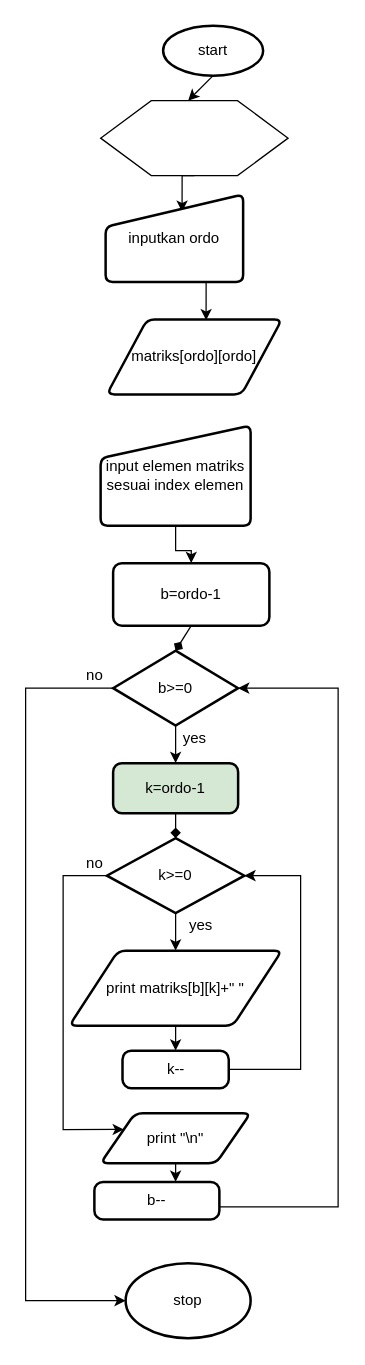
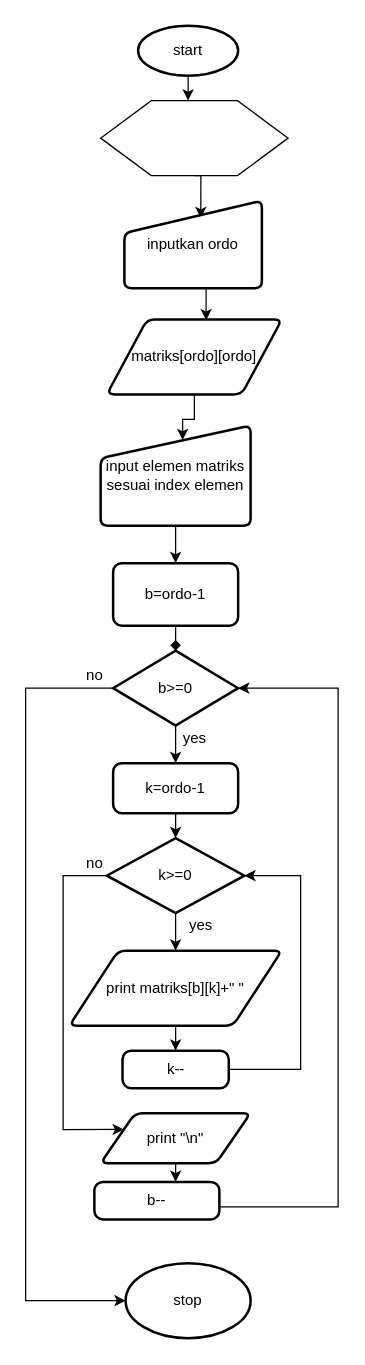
node "start": moved (213, 51) -> (188, 51)
node "inputkan ordo": moved (174, 238) -> (193, 244)
edge "matriks[ordo][ordo]" -> "input elemen matriks sesuai index elemen": added
node "b=ordo-1": size 156x63 -> 125x63
node "k=ordo-1": fillcolor #d5e8d4 -> #ffffff
edge "k=ordo-1" -> "k>=0": arrowhead diamond -> classic
